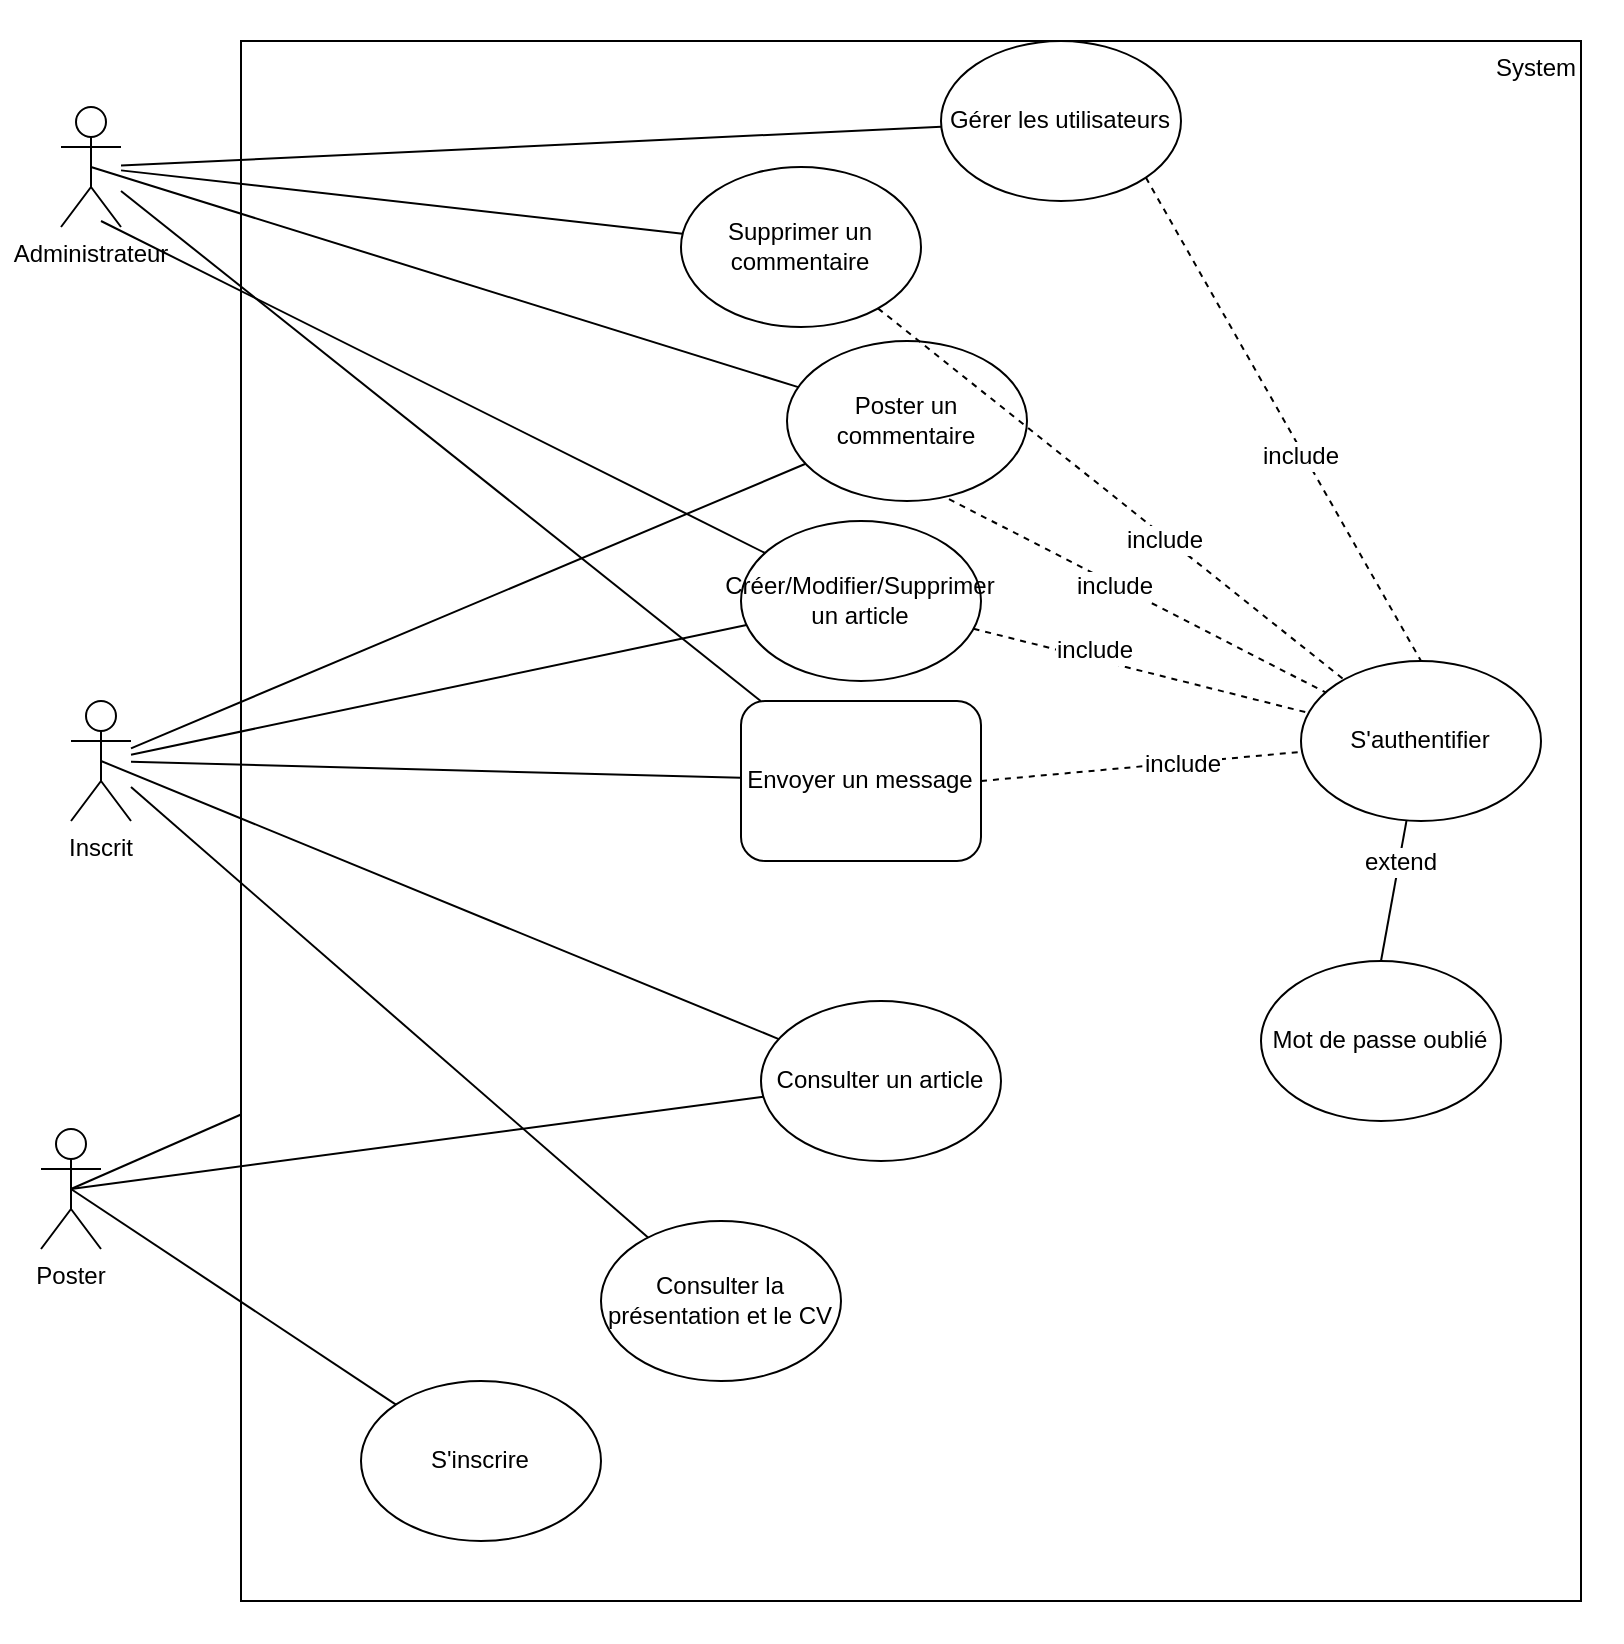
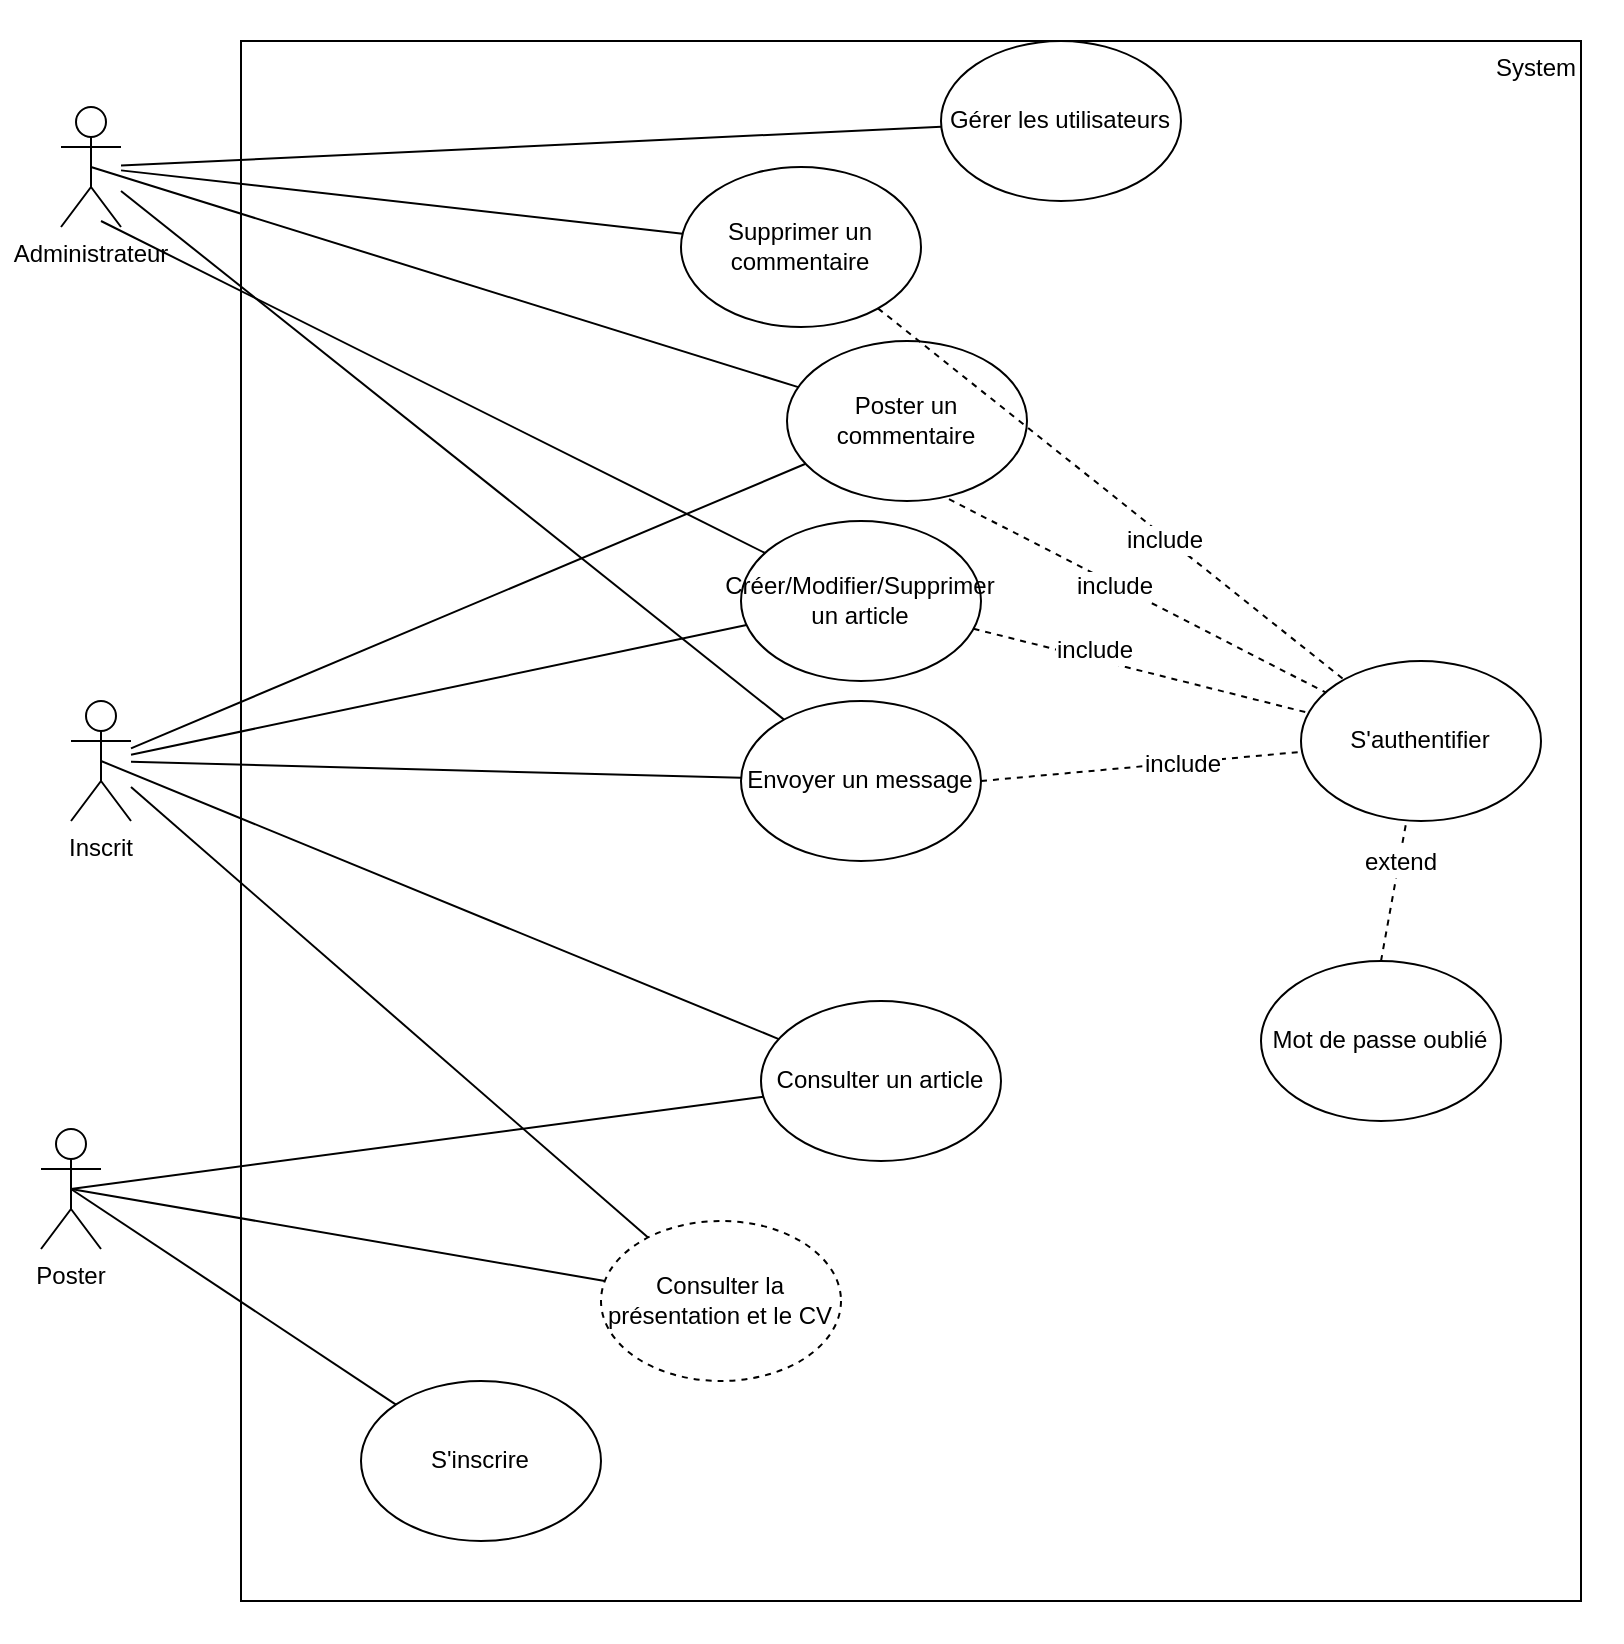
edge "Gérer les utilisateurs" -- "S'authentifier": removed, label "include"
node "Envoyer un message": shape rounded rectangle -> ellipse
edge "S'authentifier" -- "Mot de passe oublié": style solid -> dashed
edge "System" -- "Poster": now "Consulter la présentation et le CV" -- "Poster"
node "Consulter la présentation et le CV": style solid -> dashed
